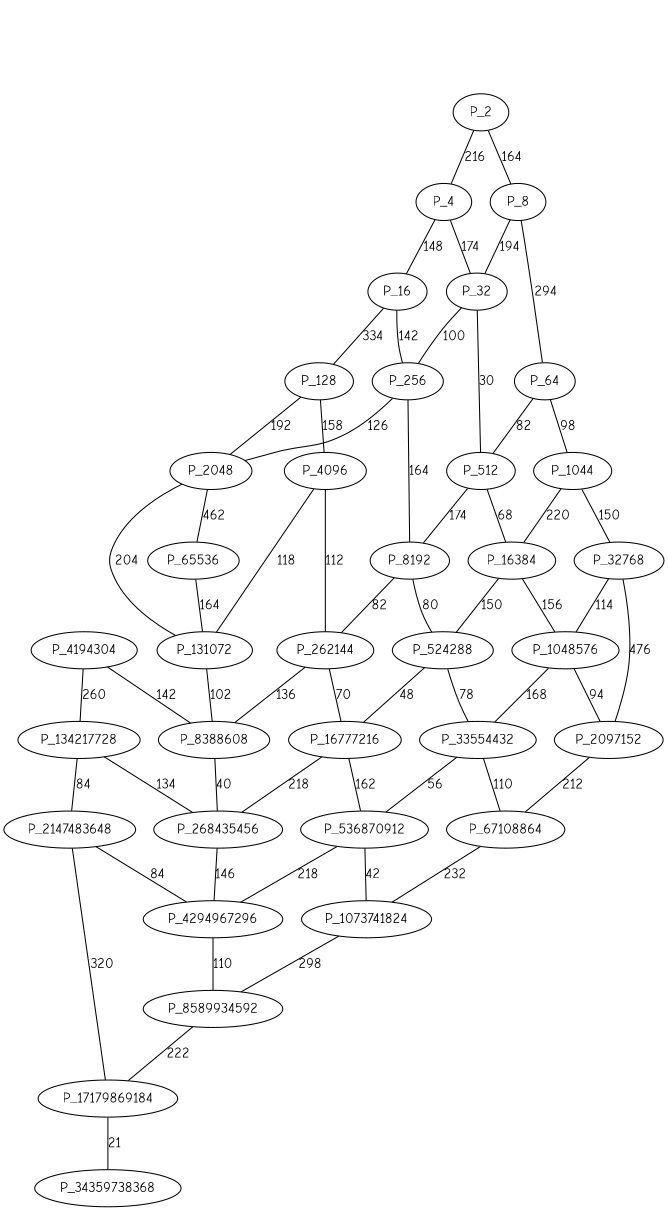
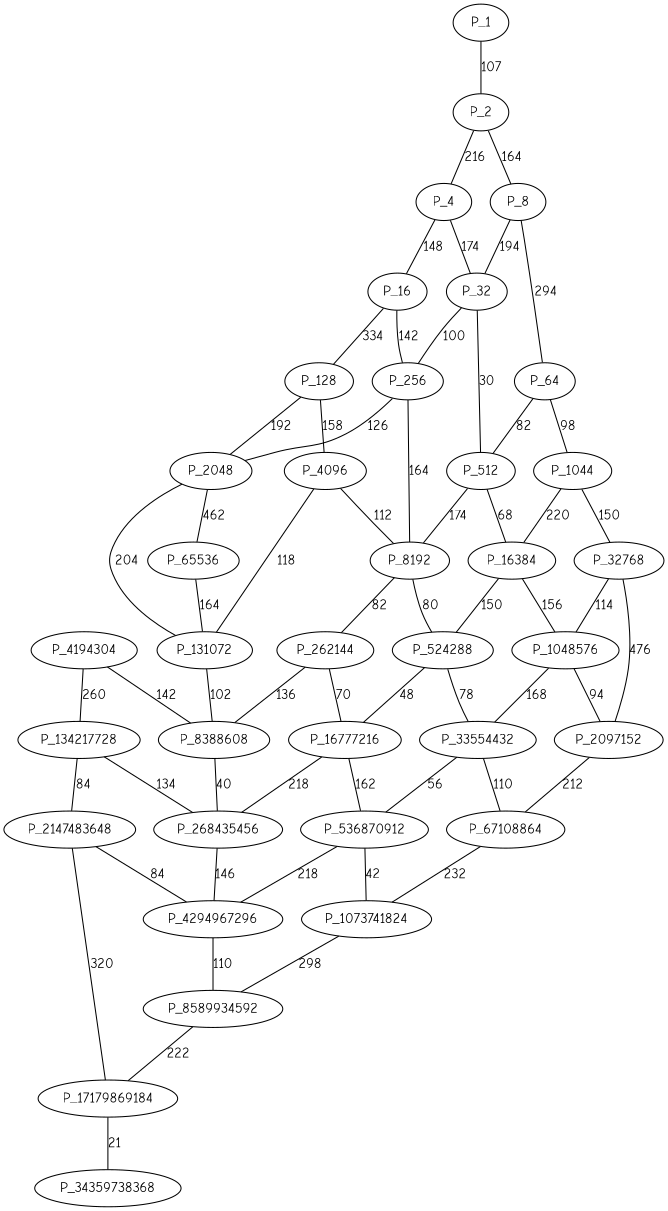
node "P_1": added
edge "P_4096" -- "P_262144": now "P_4096" -- "P_8192"
